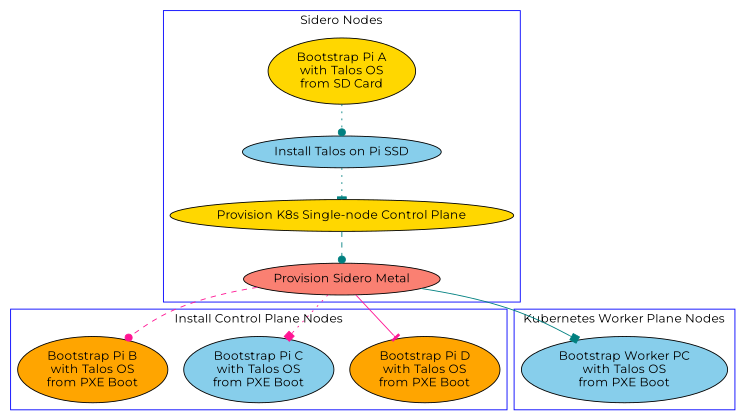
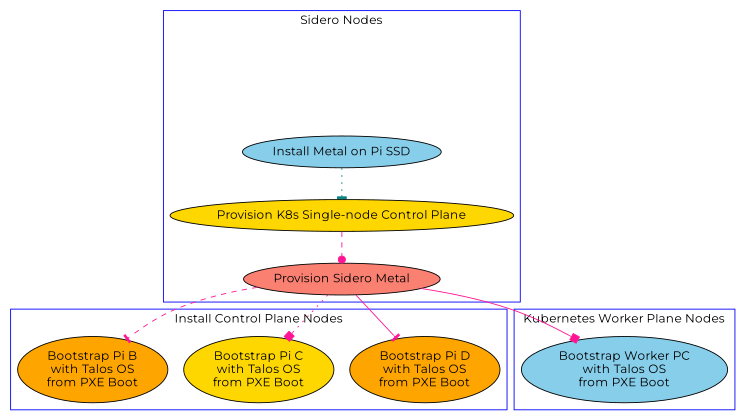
node "Bootstrap Pi A with Talos OS from SD Card": removed
node "Install Talos on Pi SSD": label "Install Talos on Pi SSD" -> "Install Metal on Pi SSD"
edge "Provision K8s Single-node Control Plane" -> "Provision Sidero Metal": color teal -> deeppink
edge "Provision Sidero Metal" -> "Bootstrap Pi B with Talos OS from PXE Boot": arrowhead dot -> tee
edge "Provision Sidero Metal" -> "Bootstrap Worker PC with Talos OS from PXE Boot": color teal -> deeppink
node "Bootstrap Pi C with Talos OS from PXE Boot": fillcolor skyblue -> gold
